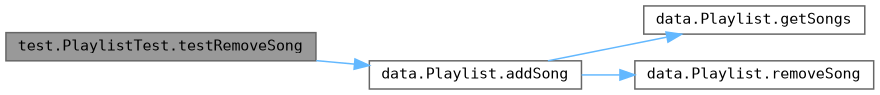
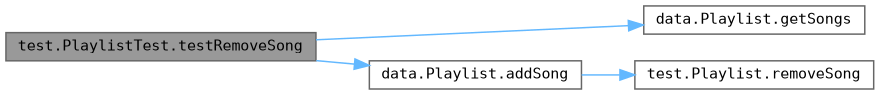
edge "data.Playlist.addSong" -> "data.Playlist.getSongs": now "test.PlaylistTest.testRemoveSong" -> "data.Playlist.getSongs"
node "data.Playlist.removeSong": label "data.Playlist.removeSong" -> "test.Playlist.removeSong"
